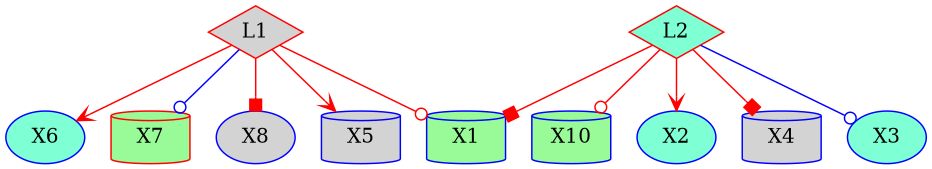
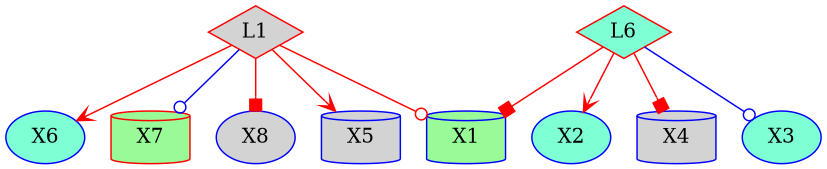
node "L2": label "L2" -> "L6"
node "X10": removed
